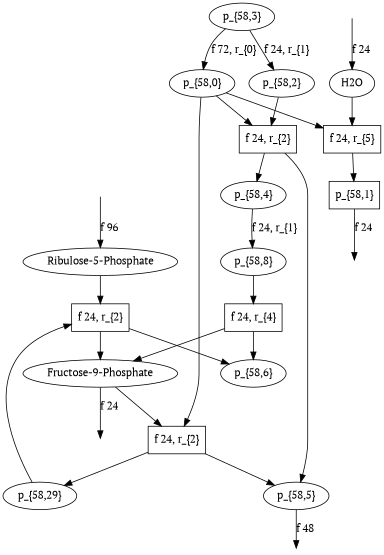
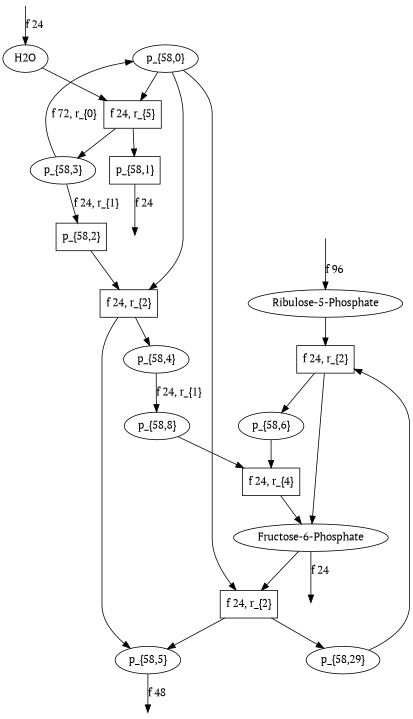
node "p_{58,2}": shape ellipse -> box
edge "f 24, r_{5}" -> "p_{58,3}": added
edge "f 24, r_{4}" -> "p_{58,6}": reversed
node "Fructose-9-Phosphate": label "Fructose-9-Phosphate" -> "Fructose-6-Phosphate"
